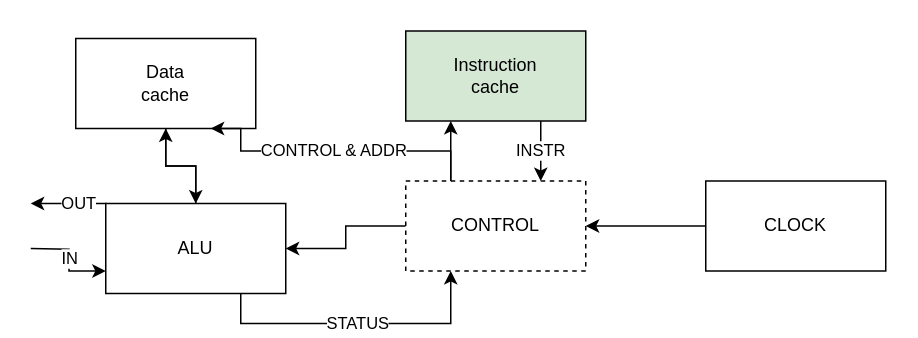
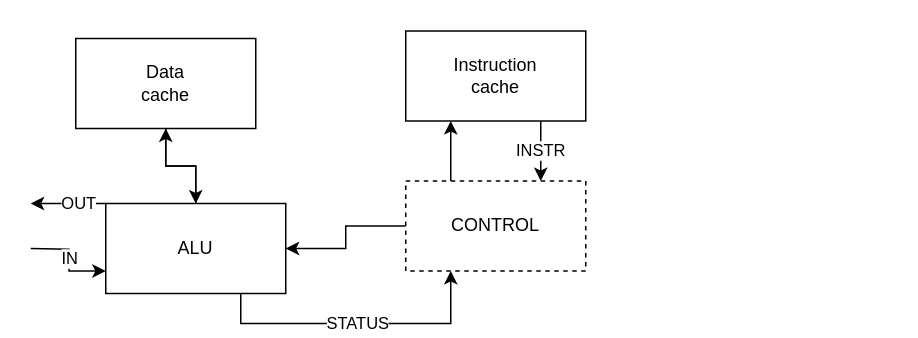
node "Instruction cache": fillcolor #d5e8d4 -> #ffffff
edge "CONTROL" -> "Data cache": removed, label "CONTROL & ADDR"
edge "CLOCK" -> "CONTROL": removed
node "CLOCK": removed
